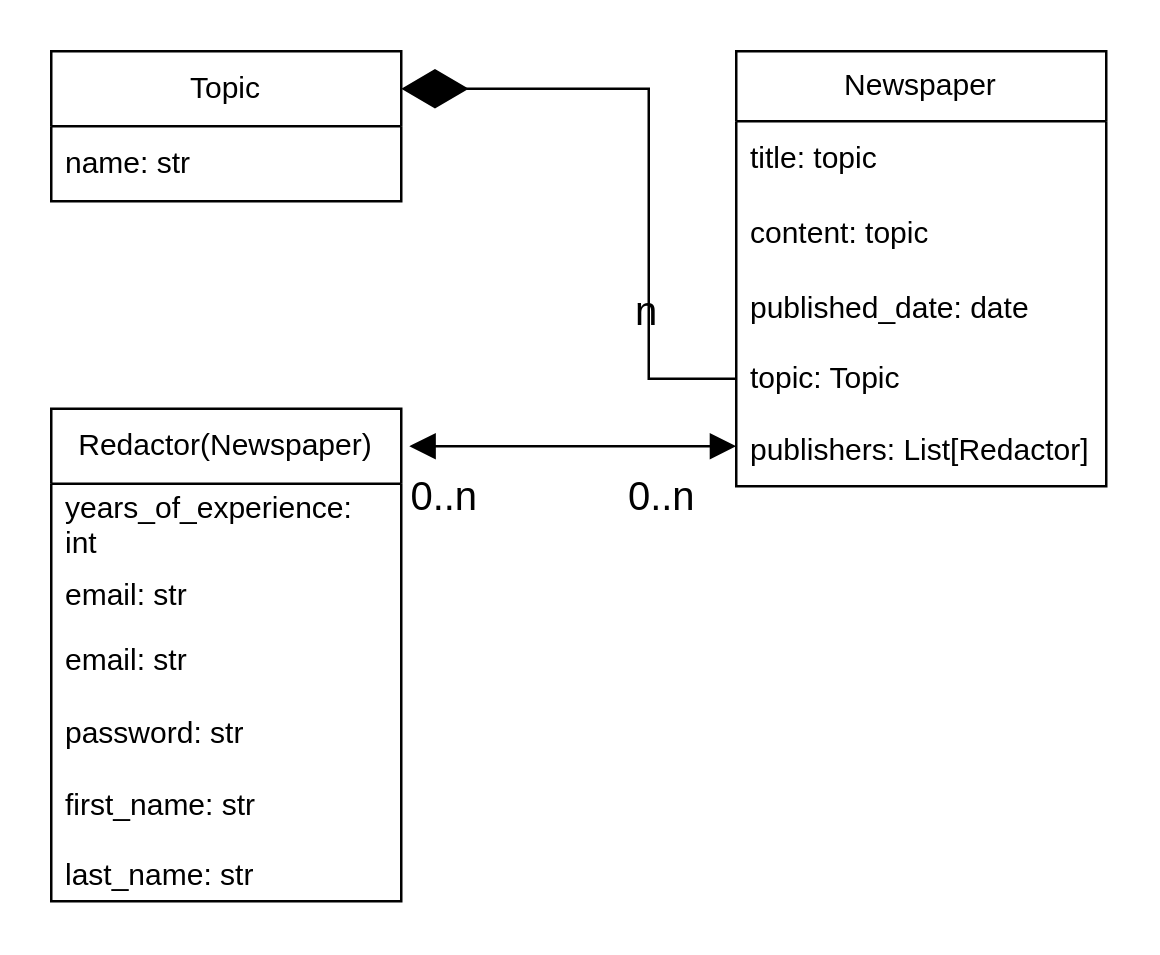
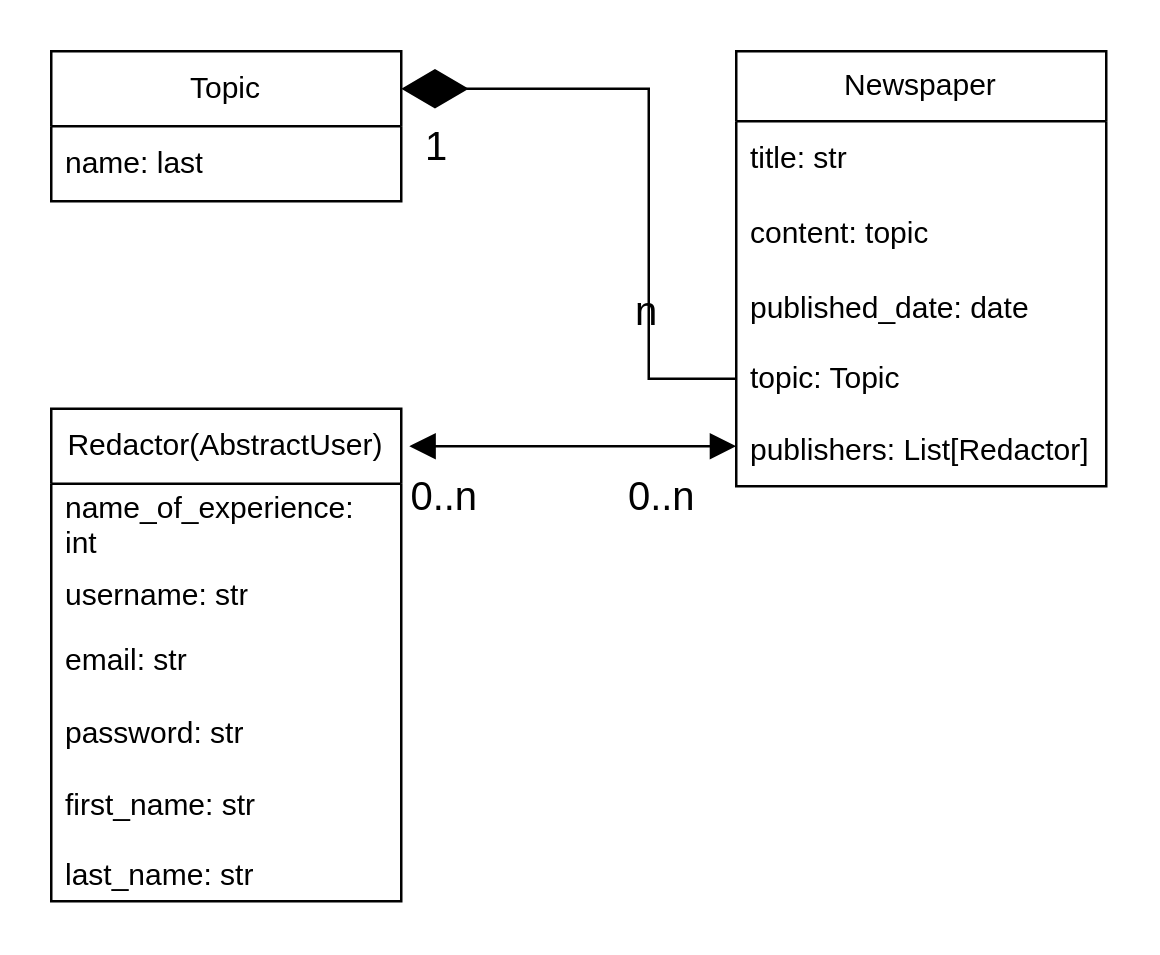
node "1": added
node "title: topic": label "title: topic" -> "title: str"
node "name: str": label "name: str" -> "name: last"
node "Redactor(Newspaper)": label "Redactor(Newspaper)" -> "Redactor(AbstractUser)"
node "years_of_experience: int": label "years_of_experience: int" -> "name_of_experience: int"
node "email: str": label "email: str" -> "username: str"
